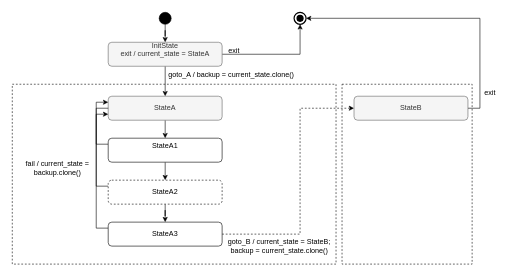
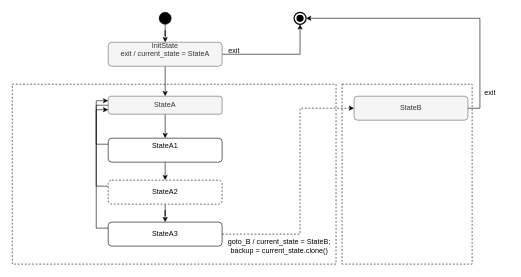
node "goto_A / backup = current_state.clone()": removed
node "StateA": size 114x24 -> 114x18
node "fail / current_state = backup.clone()": removed
